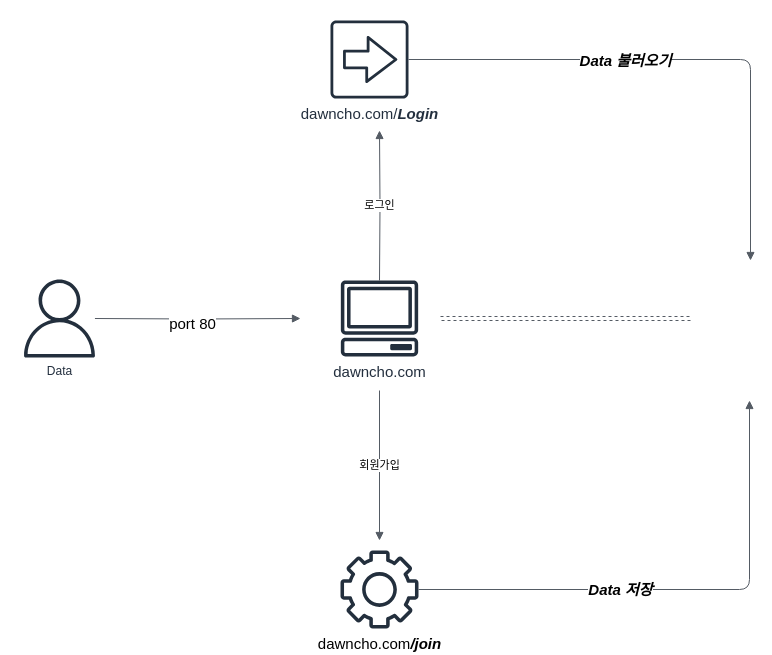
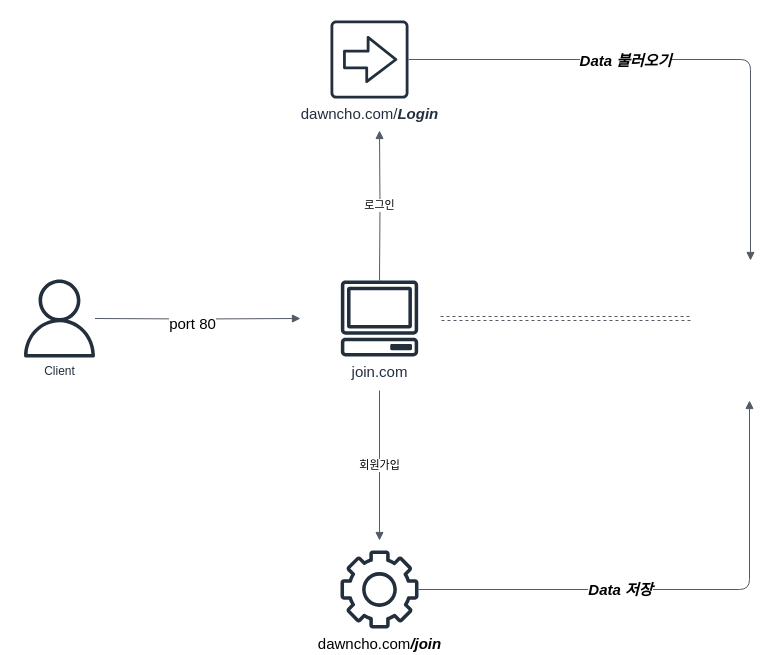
node "dawncho.com": label "dawncho.com" -> "join.com"
node "Data": label "Data" -> "Client"
